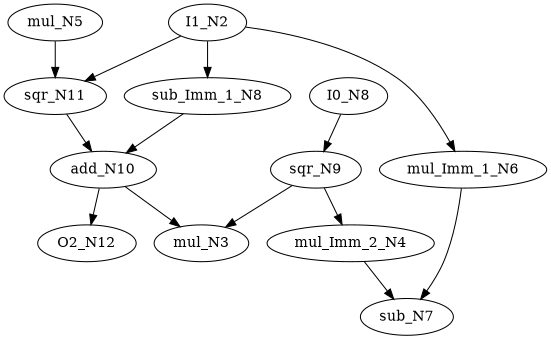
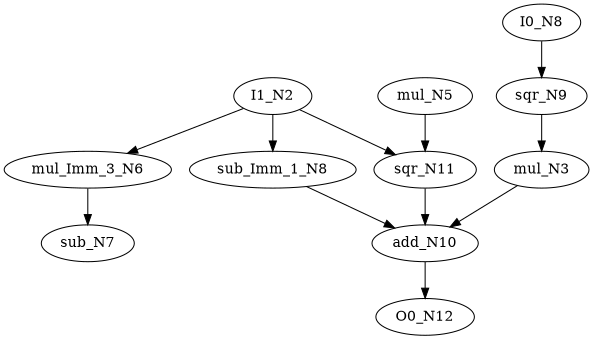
node "mul_Imm_1_N6": label "mul_Imm_1_N6" -> "mul_Imm_3_N6"
edge "add_N10" -> "mul_N3": reversed
node "O2_N12": label "O2_N12" -> "O0_N12"
node "mul_Imm_2_N4": removed
